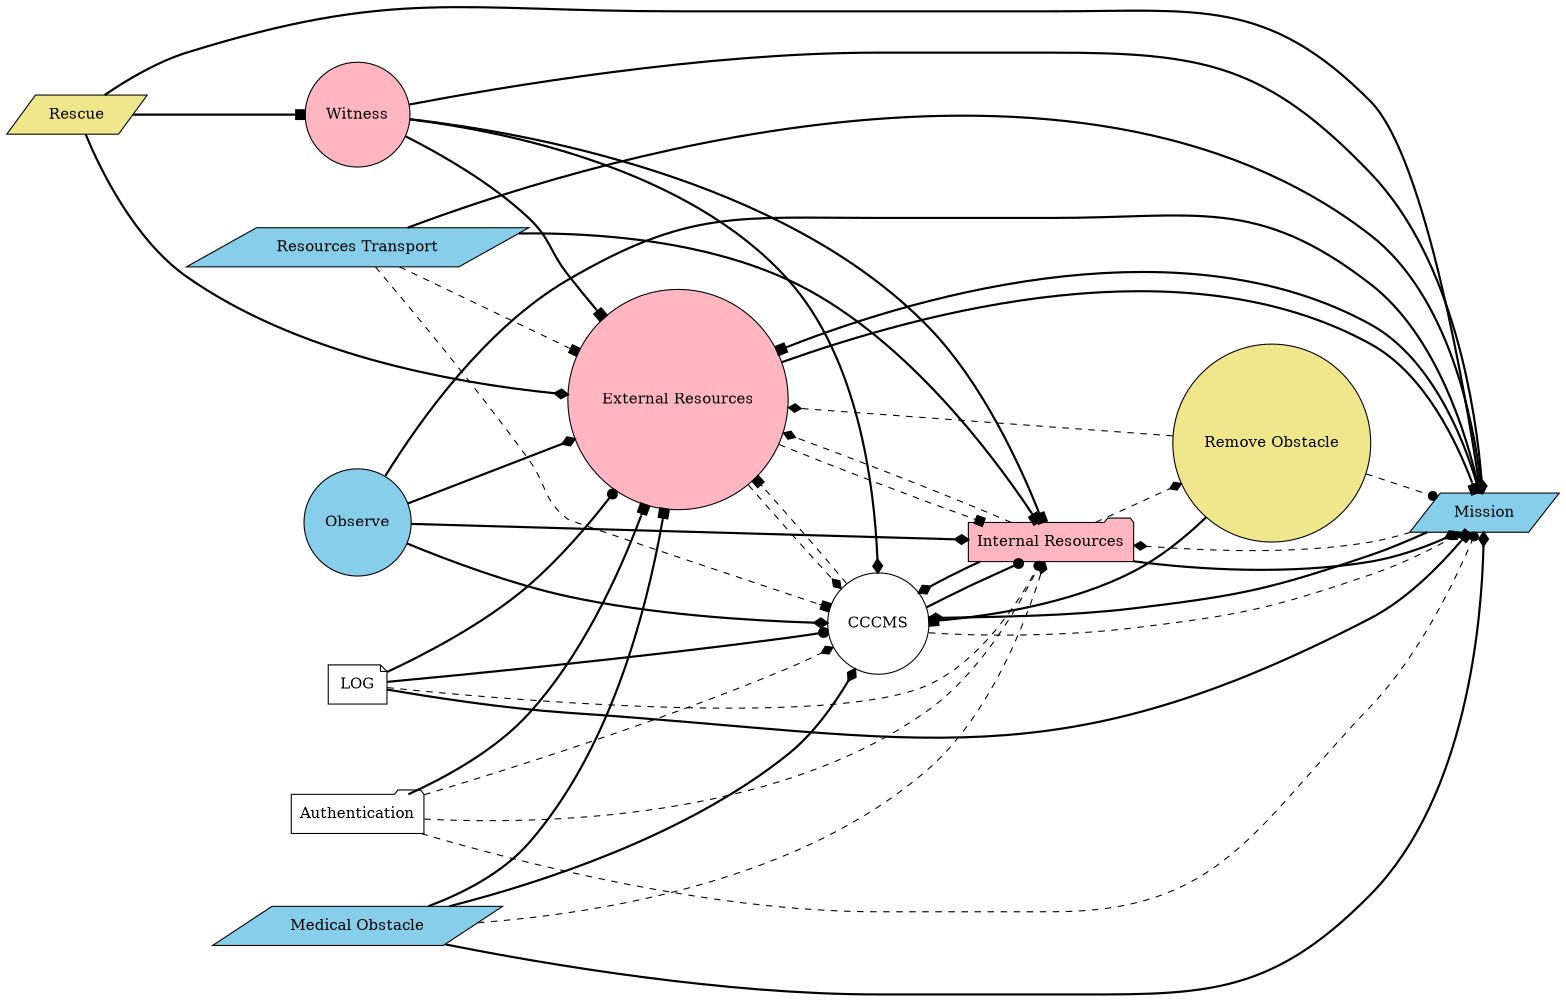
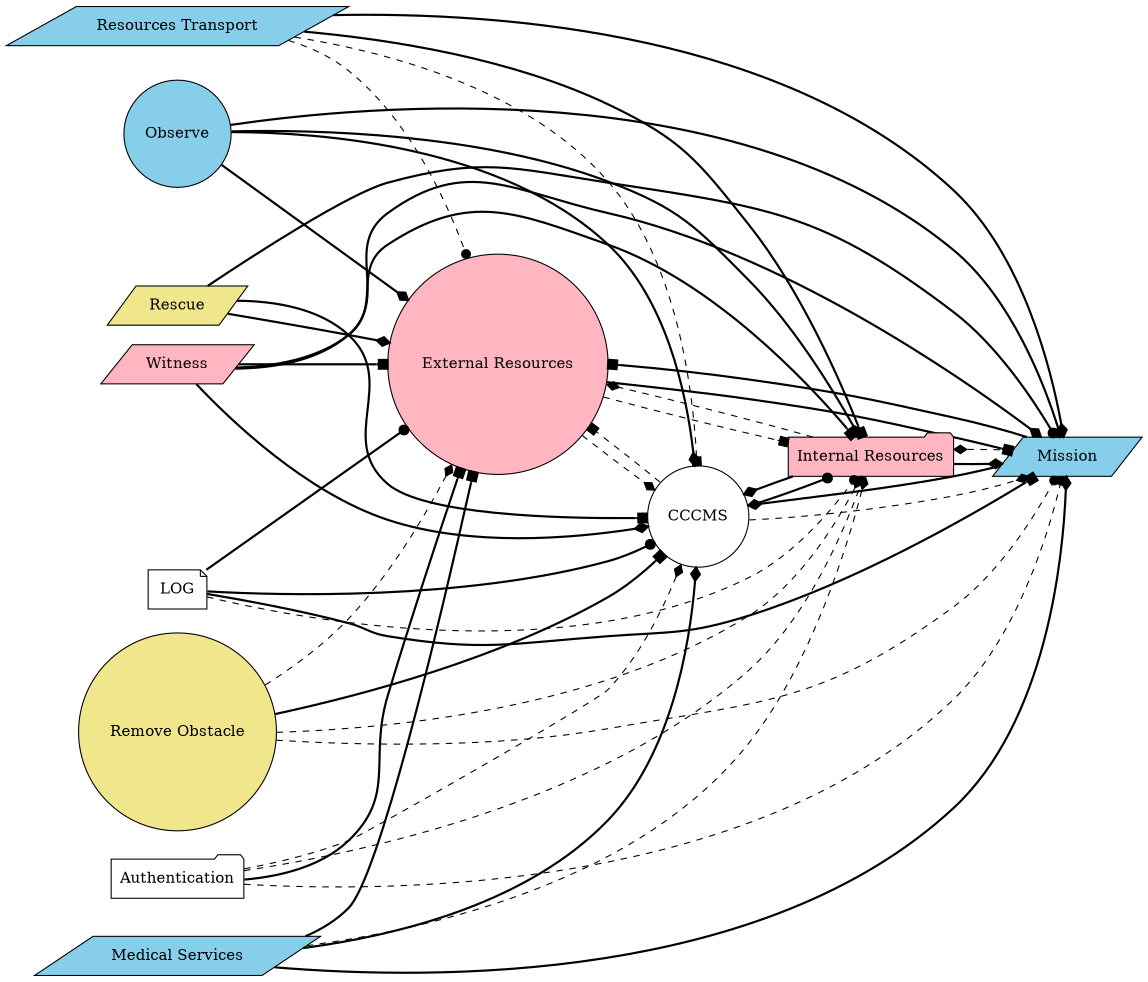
edge "Rescue" -> "Witness": now "Rescue" -> "CCCMS"
node "Witness": shape circle -> parallelogram
edge "Resources Transport" -> "External Resources": arrowhead box -> dot
edge "Internal Resources" -> "Remove Obstacle": reversed
node "Medical Obstacle": label "Medical Obstacle" -> "Medical Services"
